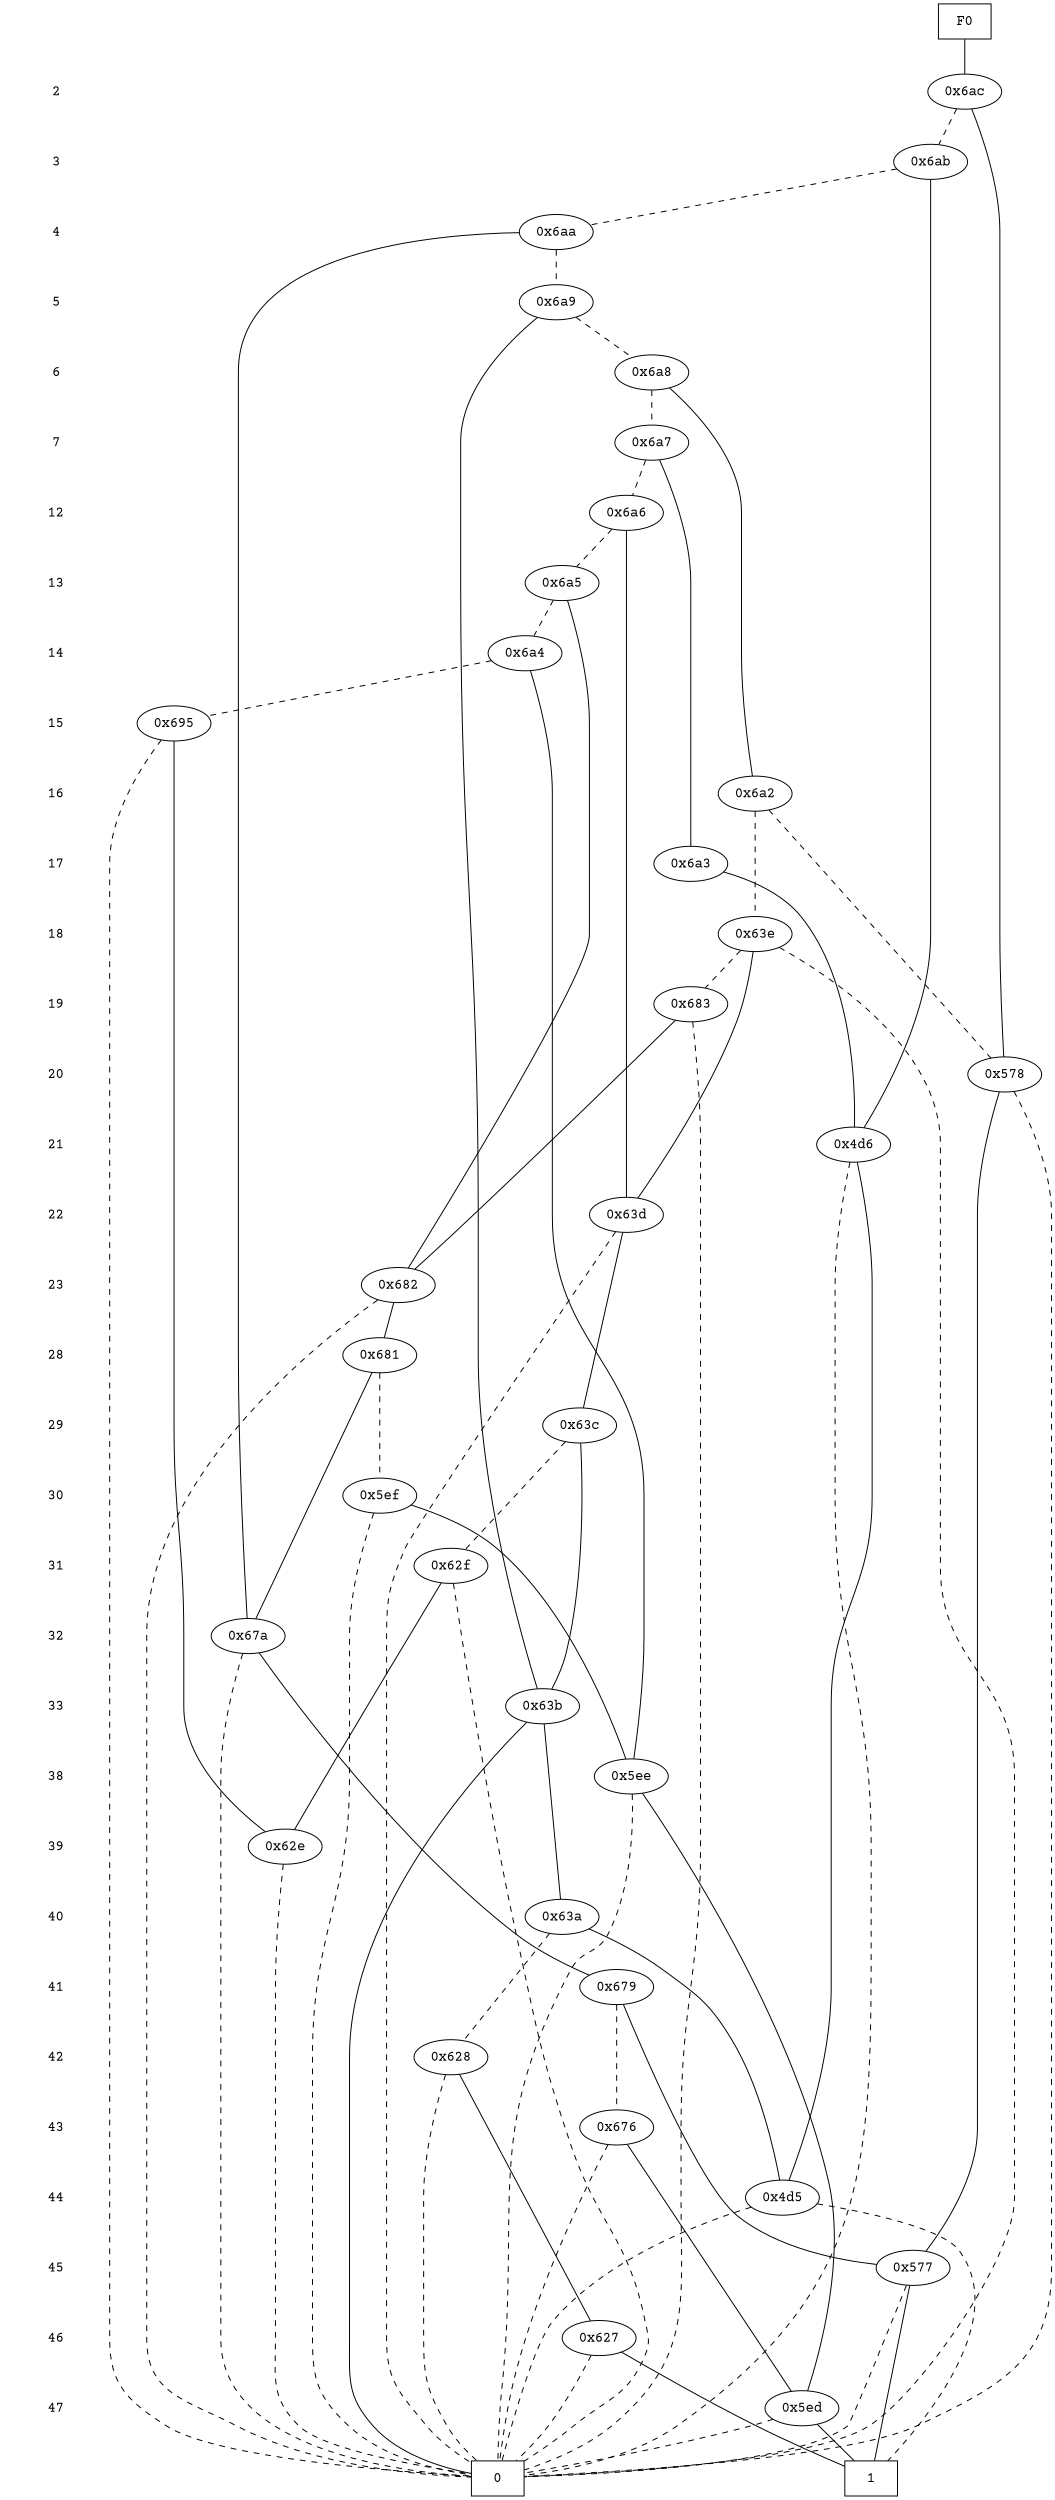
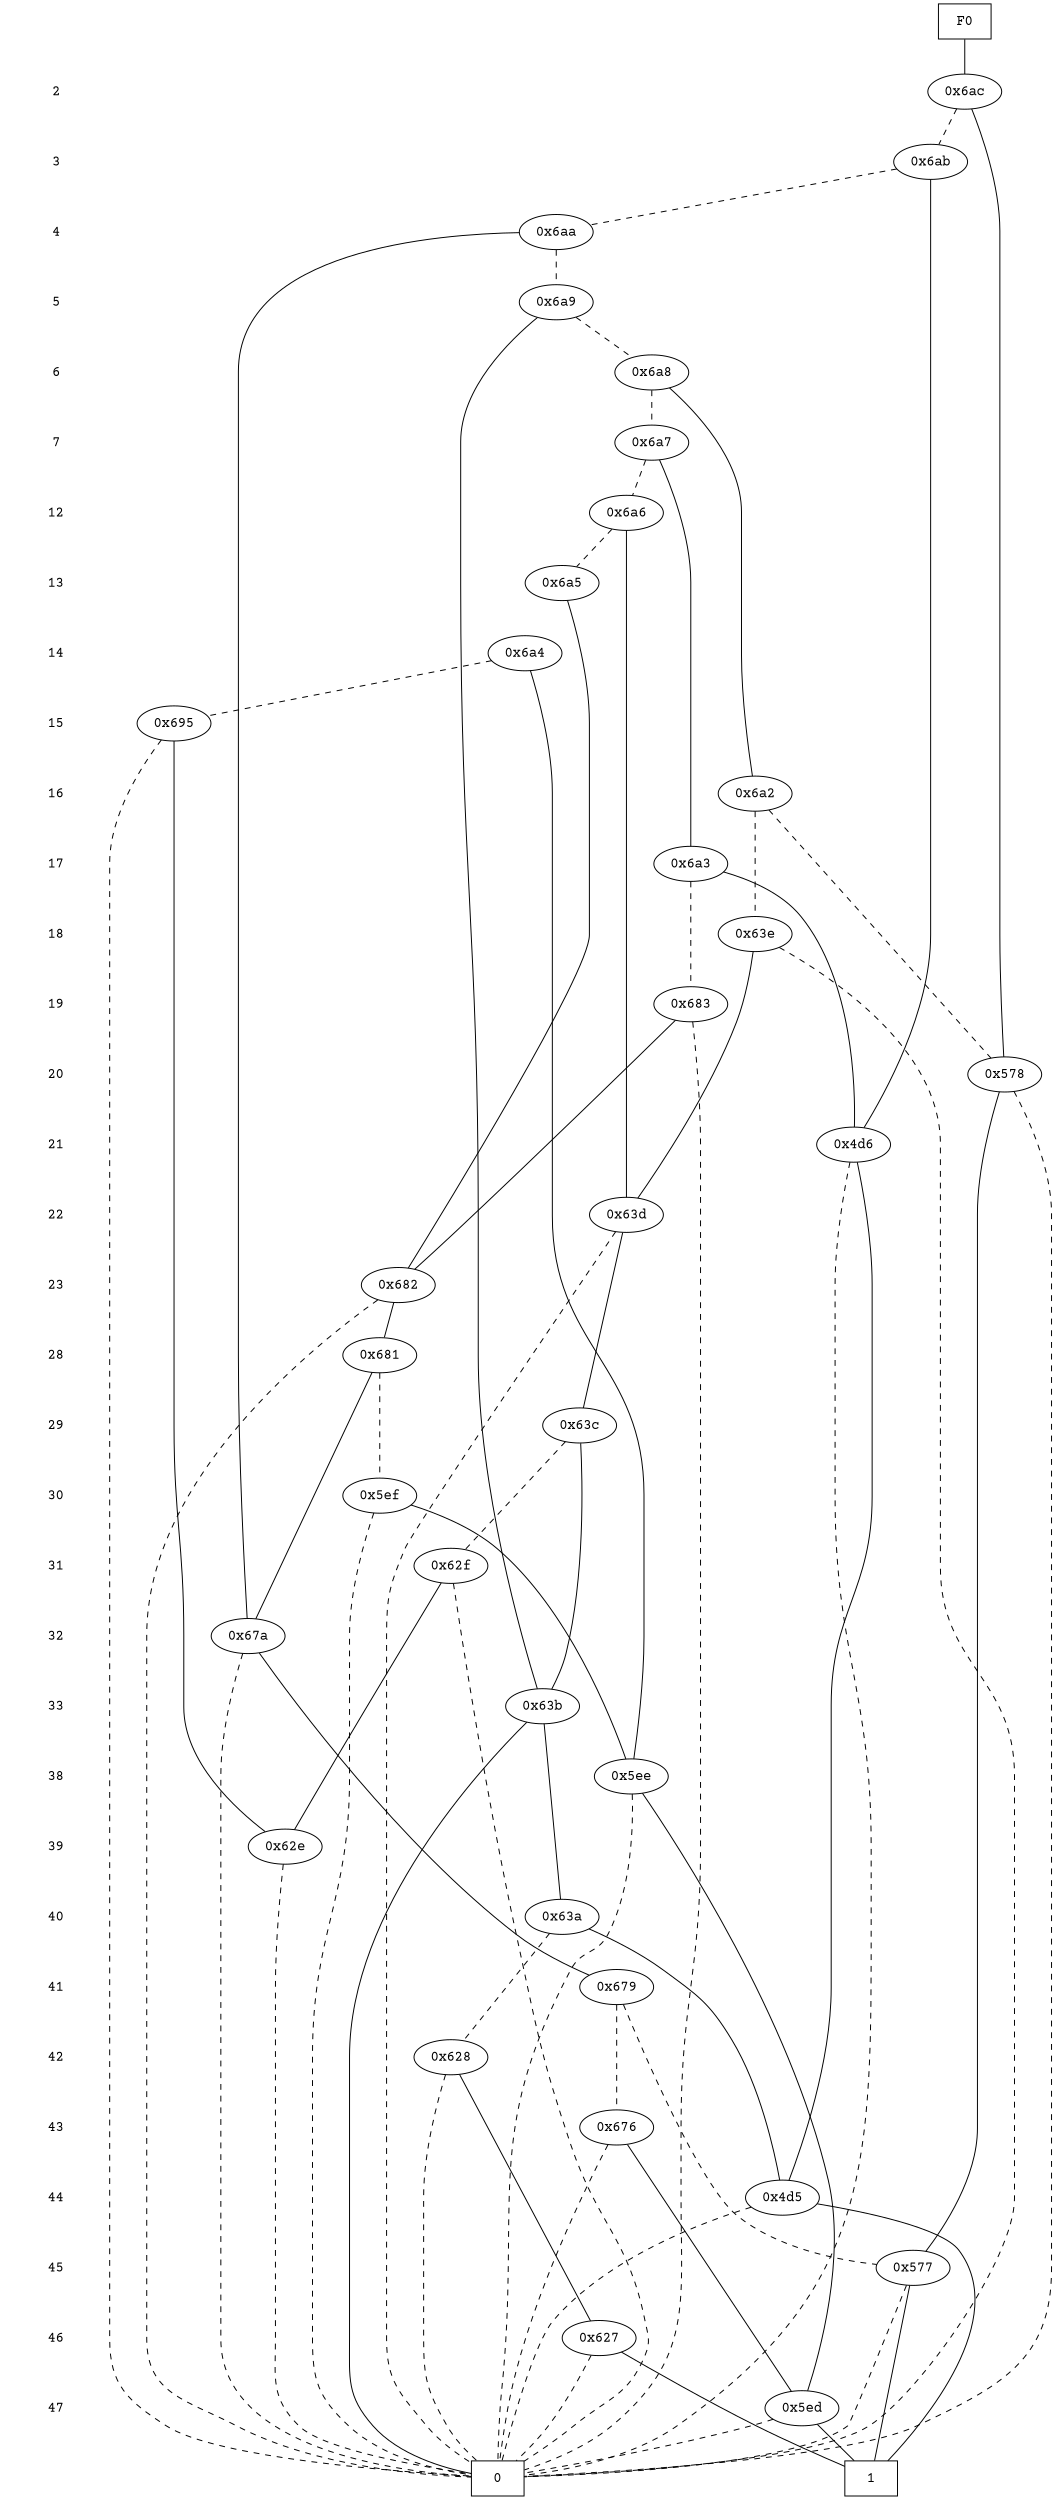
edge "0x6a5" -- "0x6a4": removed
edge "0x63e" -- "0x683": now "0x6a3" -- "0x683"
edge "0x679" -- "0x577": style solid -> dashed
edge "0x4d5" -- "1": style dashed -> solid
